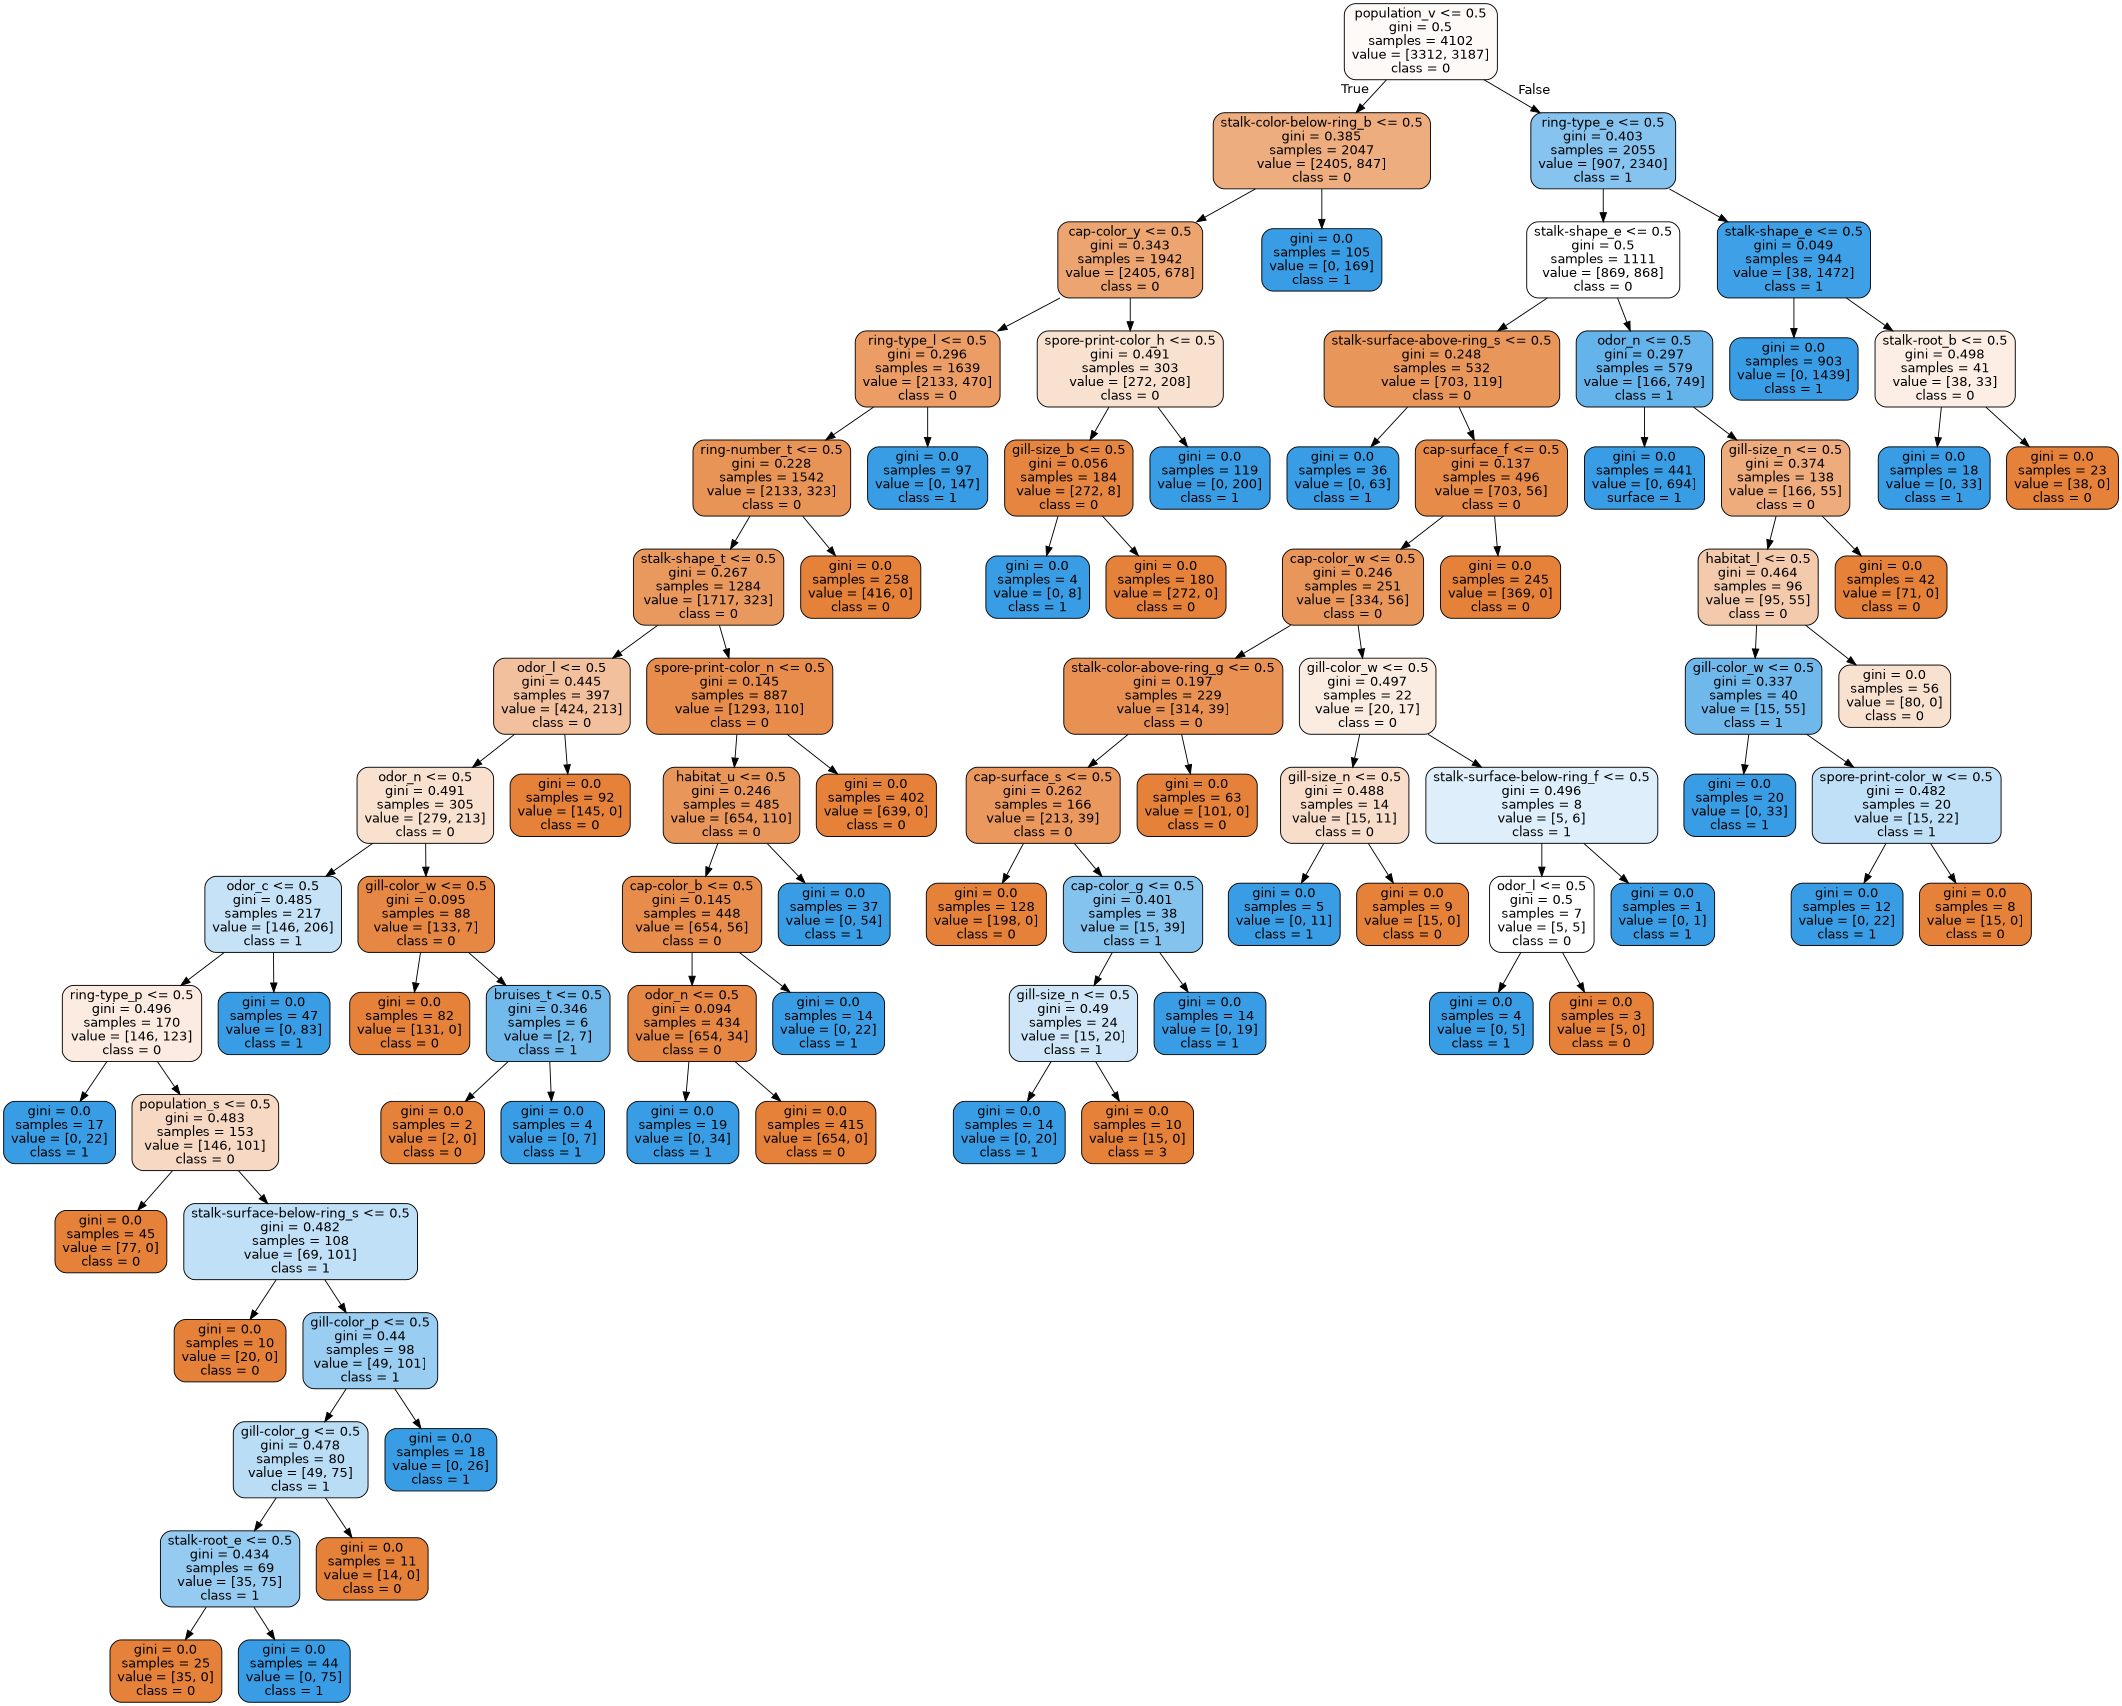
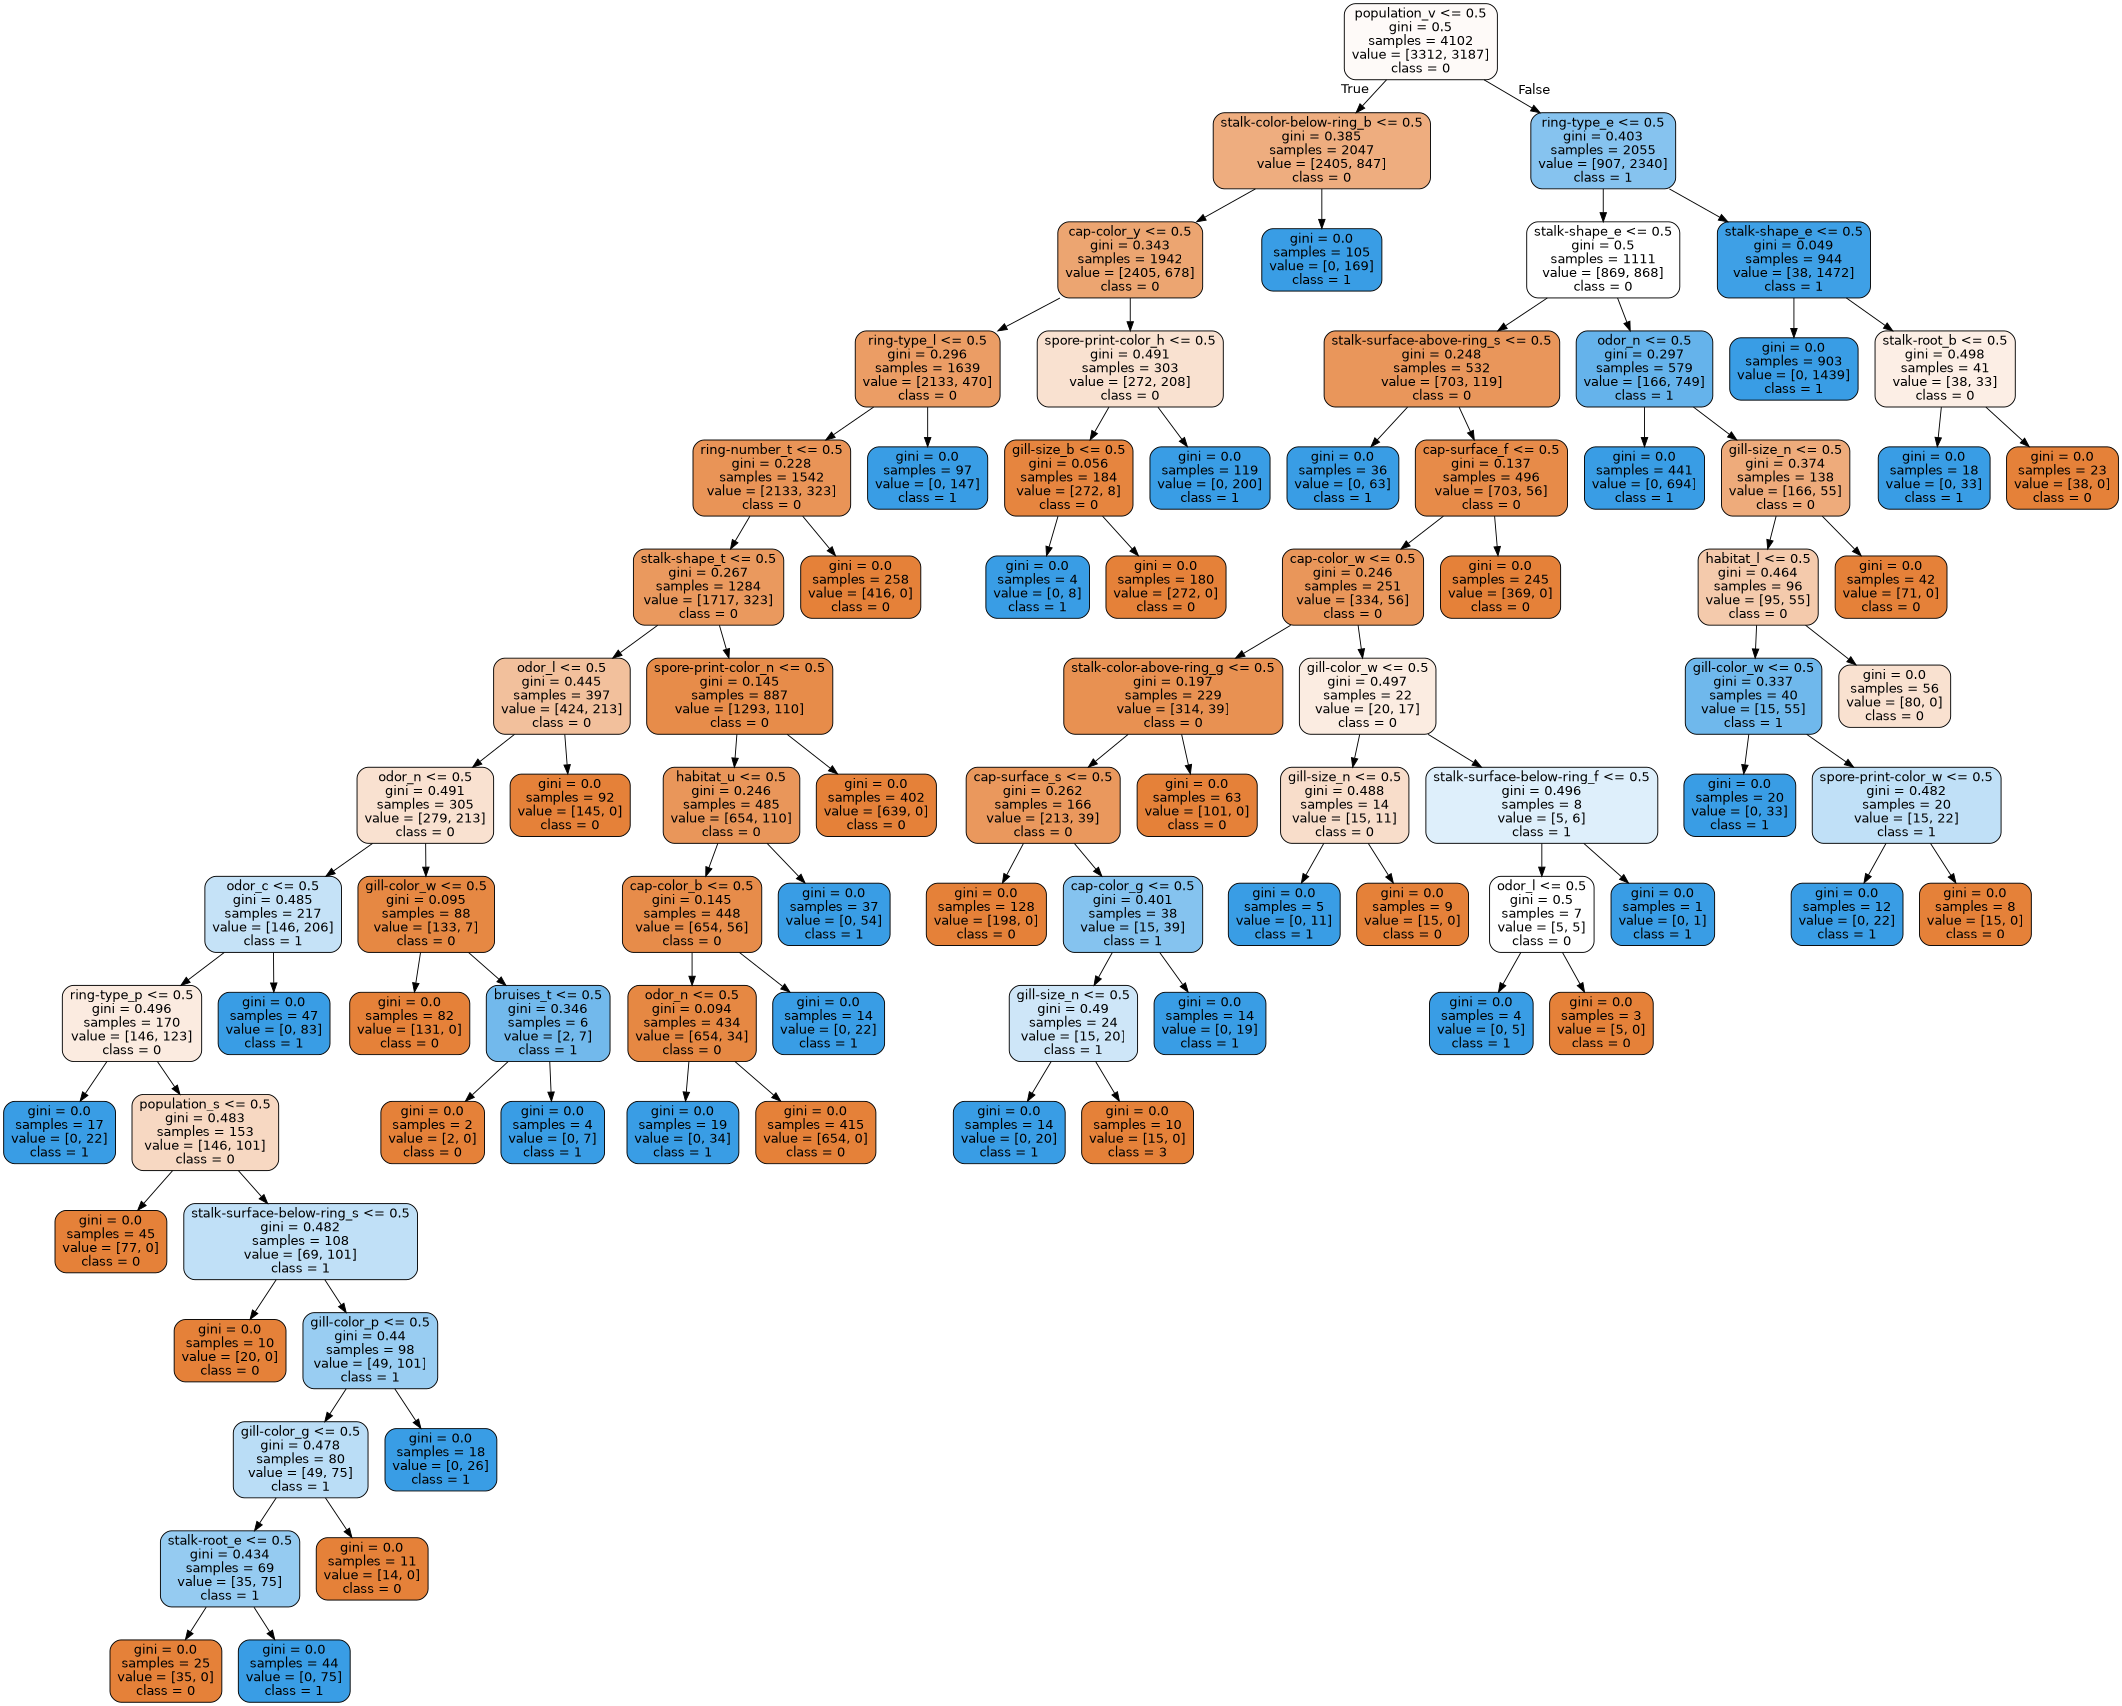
node "gini = 0.0 samples = 441 value = [0, 694] surface = 1": label "gini = 0.0 samples = 441 value = [0, 694] surface = 1" -> "gini = 0.0 samples = 441 value = [0, 694] class = 1"
